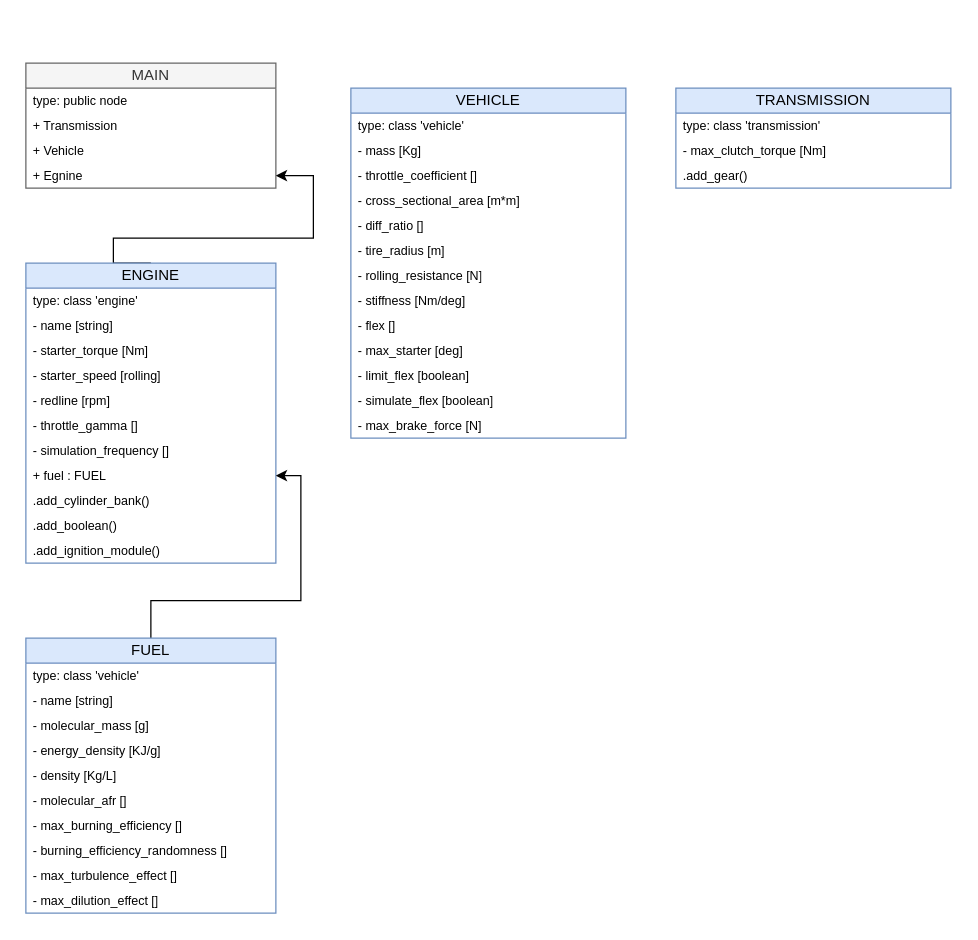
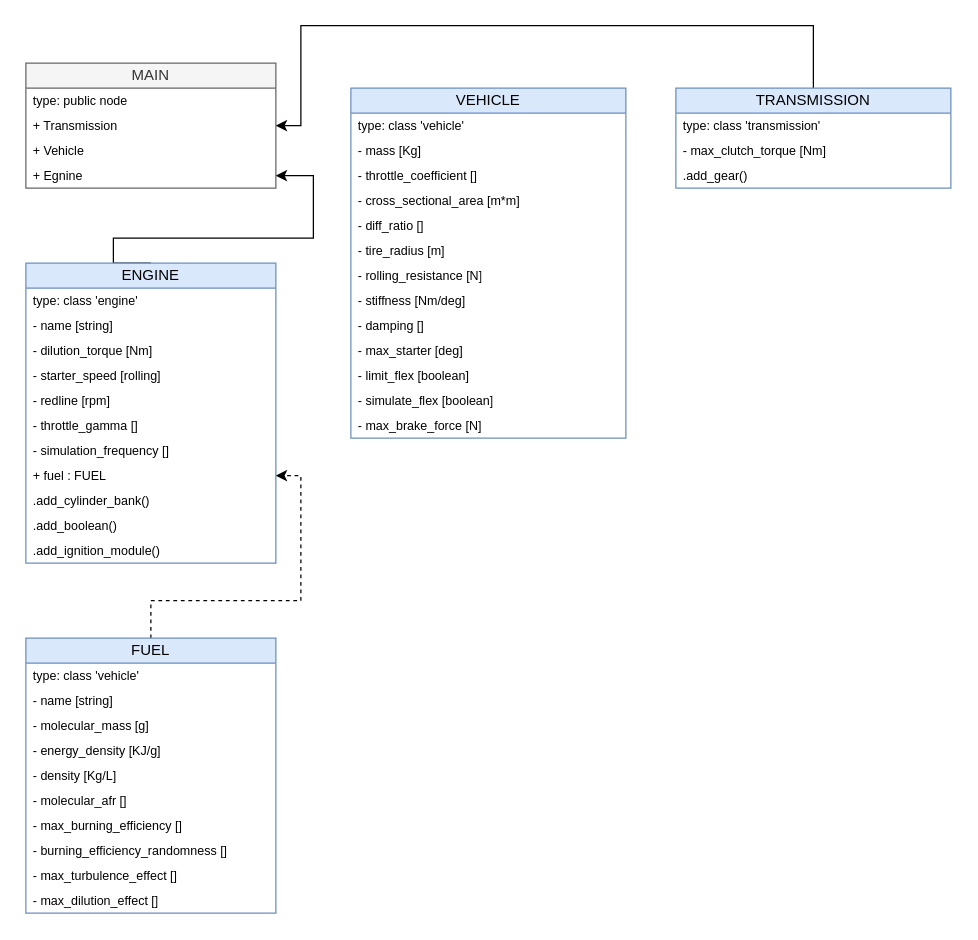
edge "TRANSMISSION" -> "+ Transmission": added
node "- flex []": label "- flex []" -> "- damping []"
node "- starter_torque [Nm]": label "- starter_torque [Nm]" -> "- dilution_torque [Nm]"
edge "FUEL" -> "+ fuel : FUEL": style solid -> dashed
